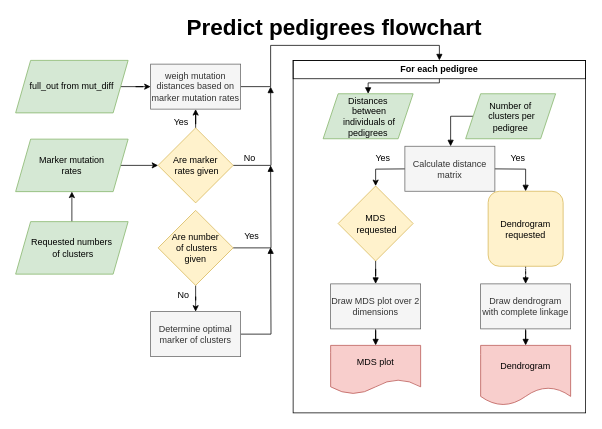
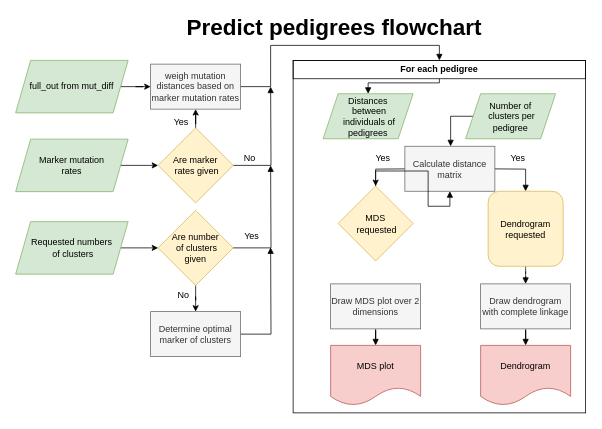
edge "Requested numbers of clusters" -> "Marker mutation rates": now "Requested numbers of clusters" -> "Are number of clusters given"
edge "MDS requested" -> "Draw MDS plot over 2 dimensions": now "MDS requested" -> "Calculate distance matrix"
node "MDS plot": size 90x49 -> 90x60
